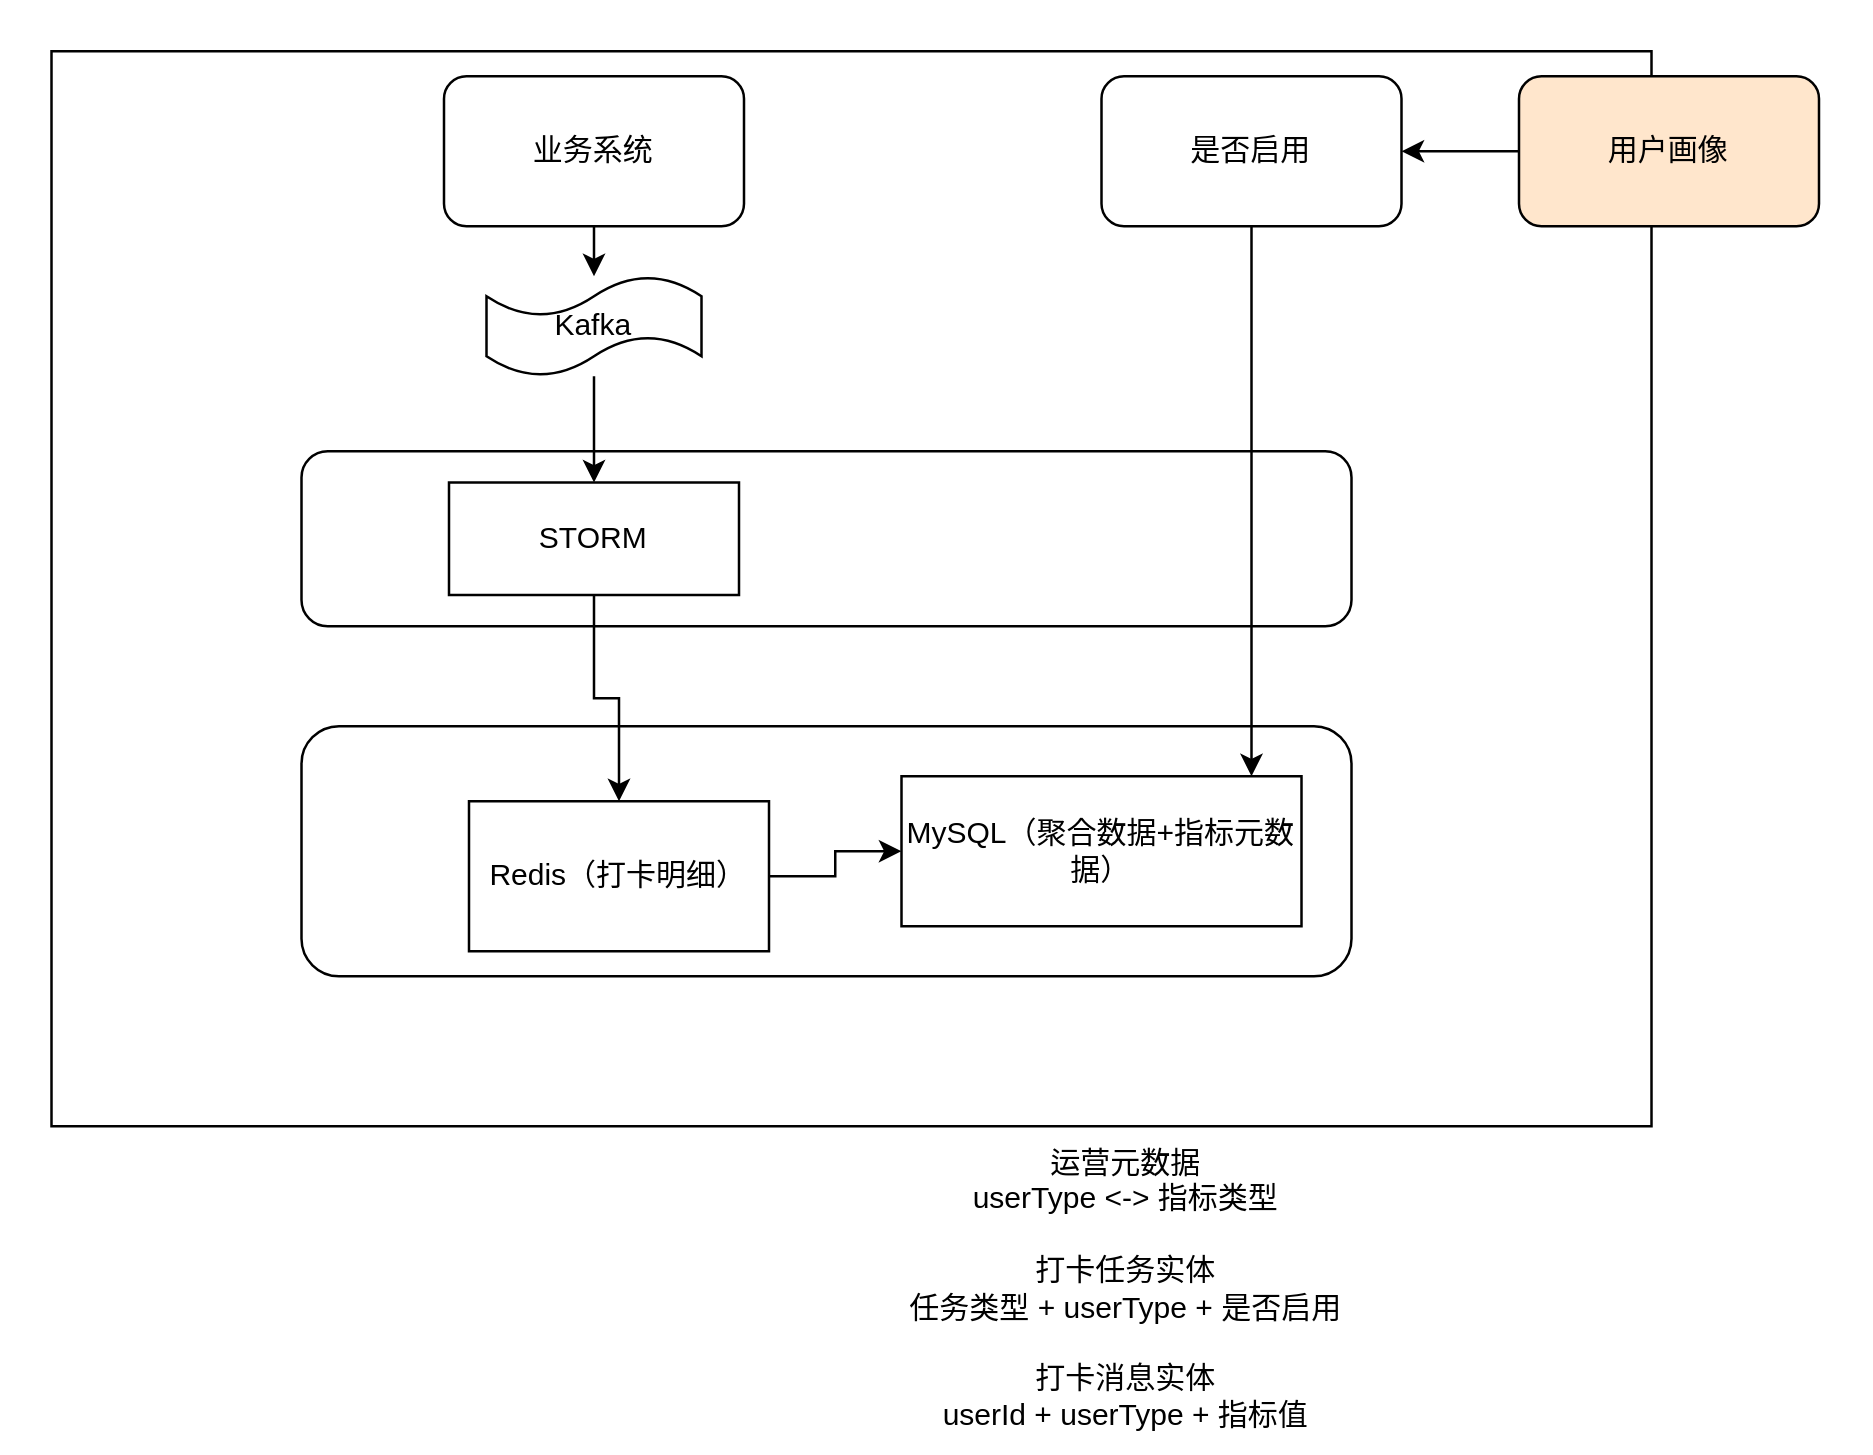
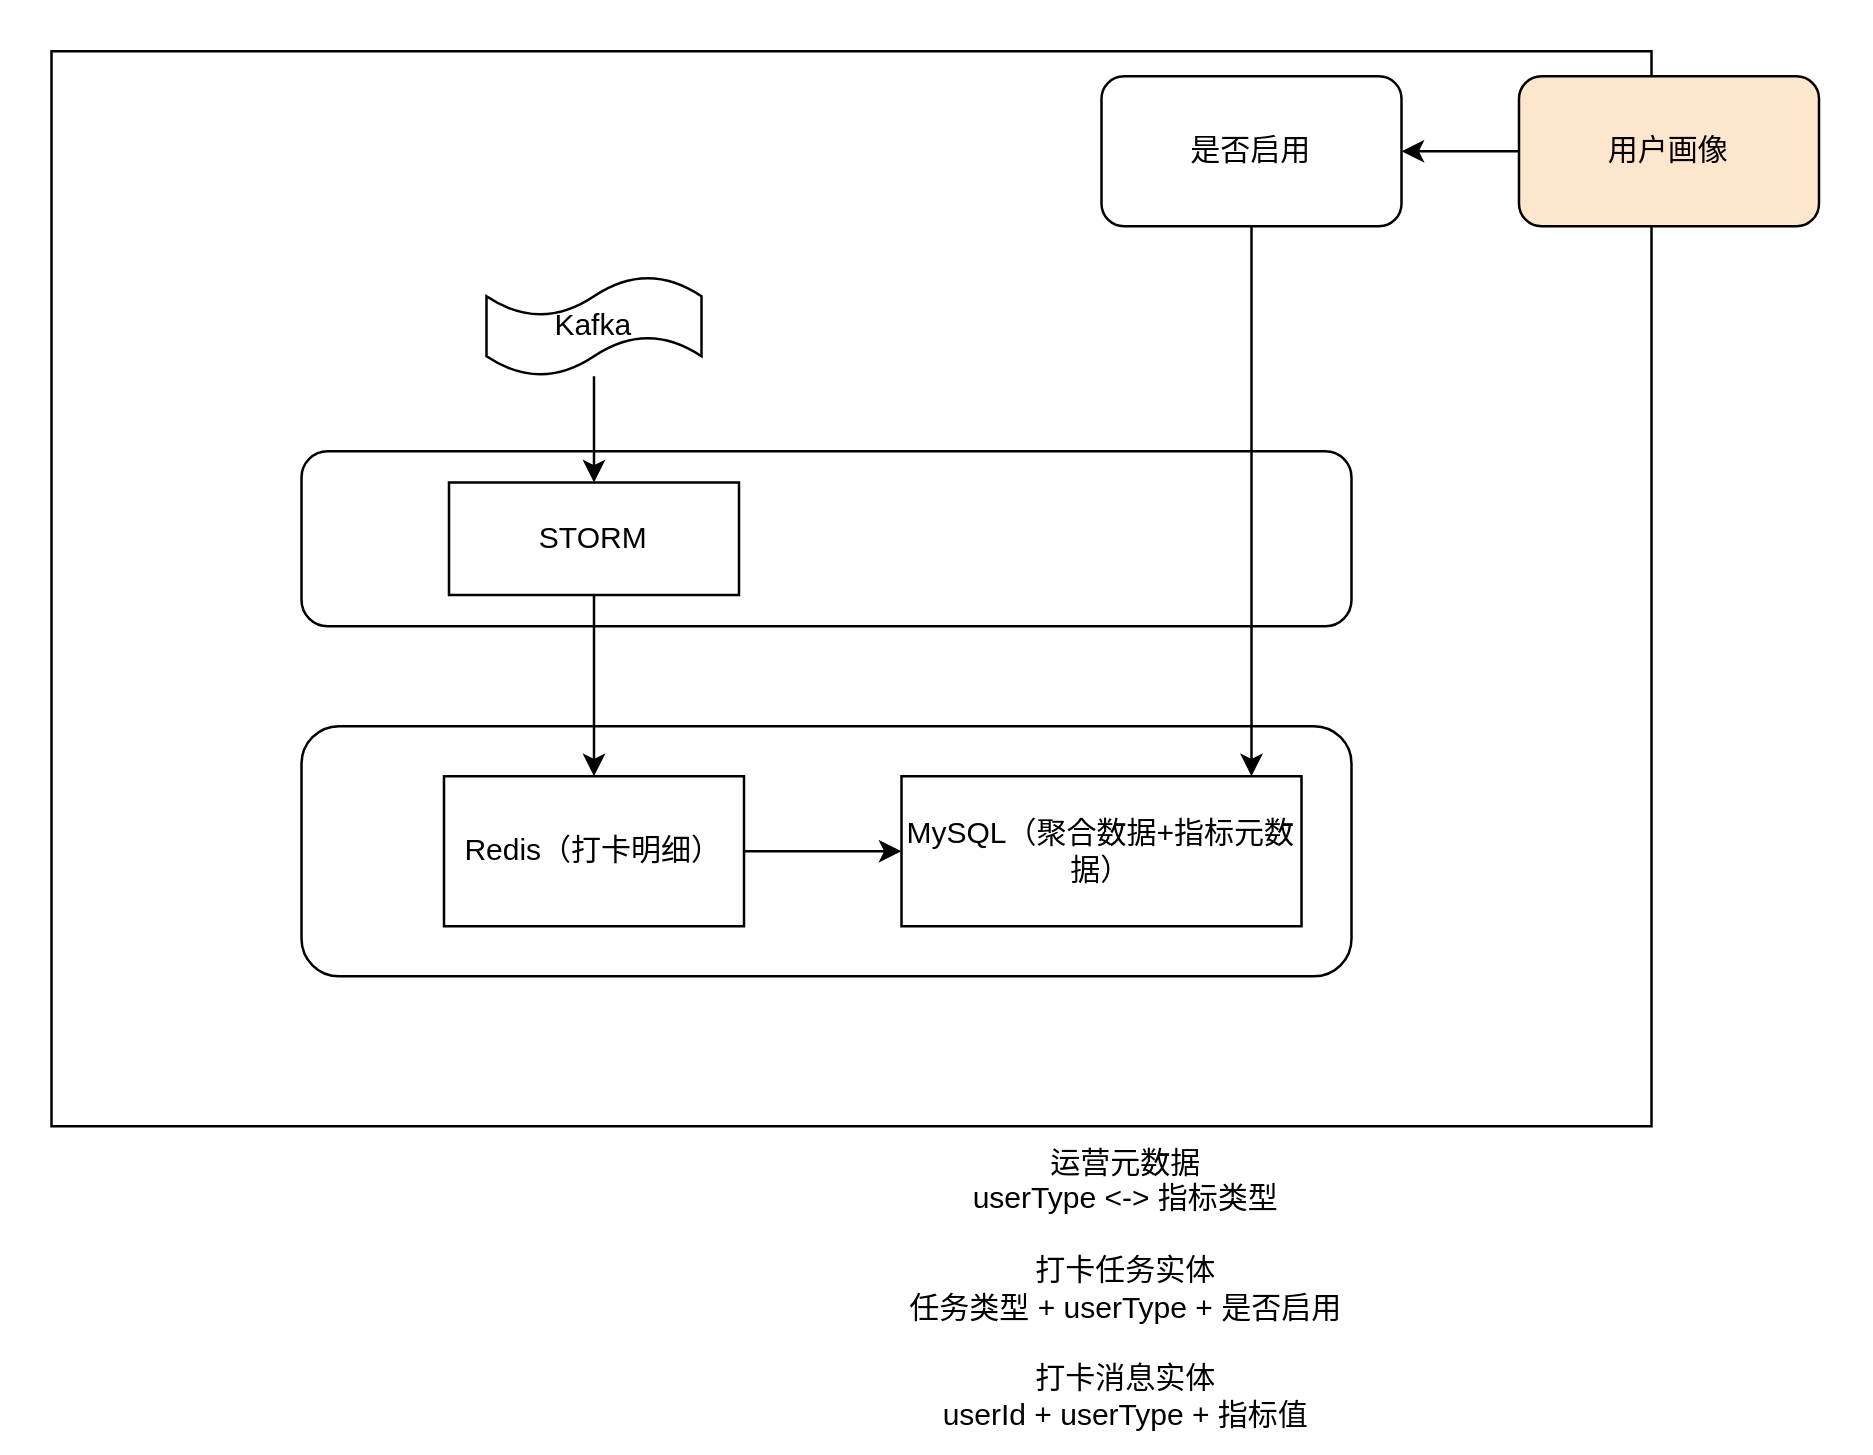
node "业务系统": removed
edge "业务系统" -> "Kafka": removed
node "Redis（打卡明细）": moved (619, 876) -> (594, 851)
